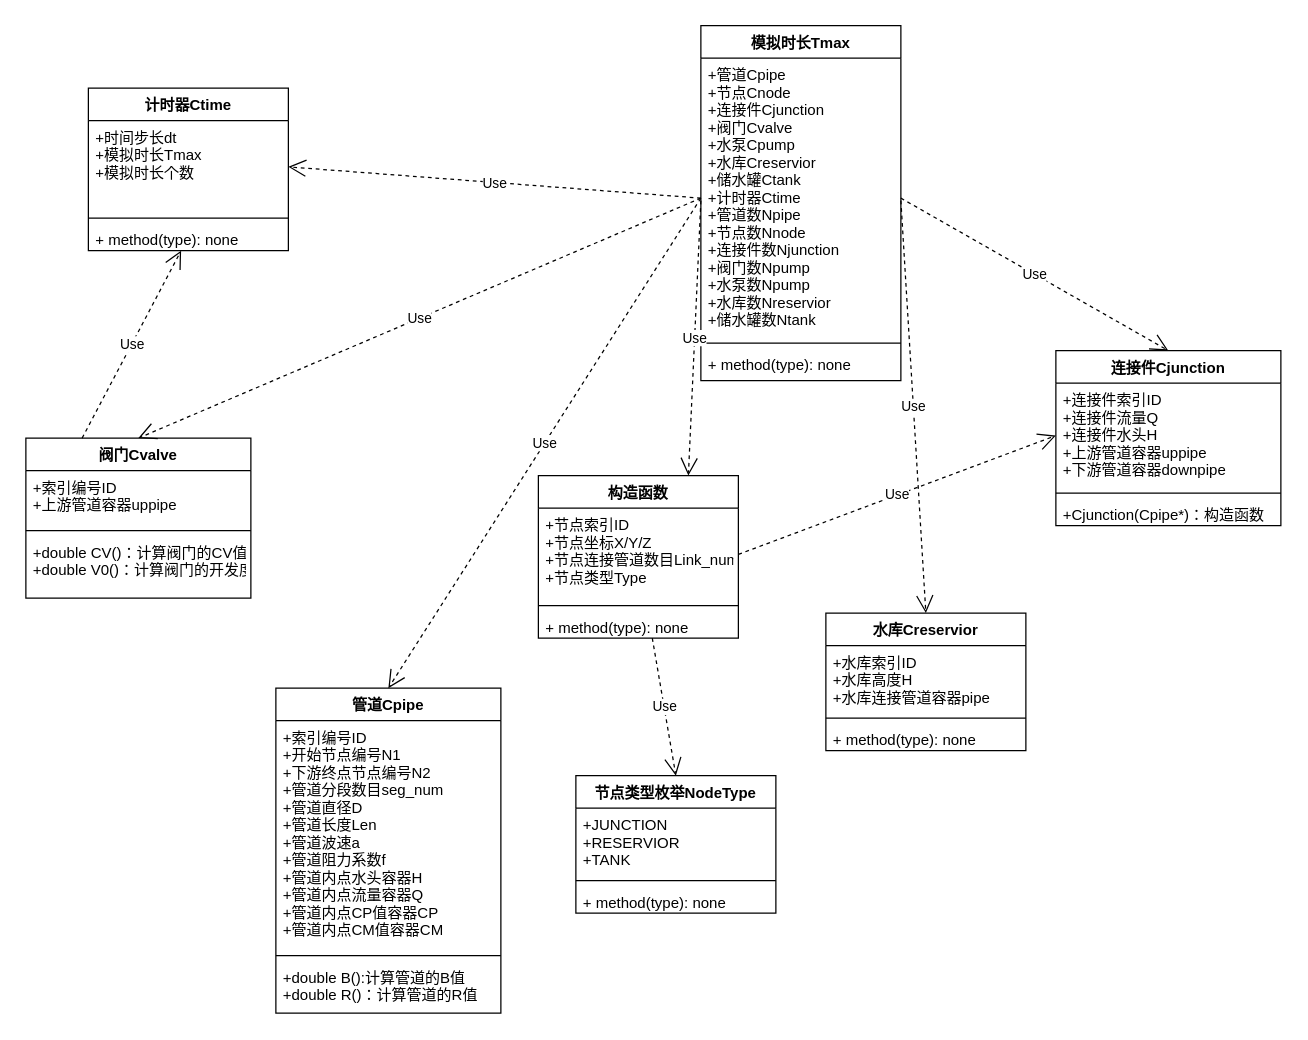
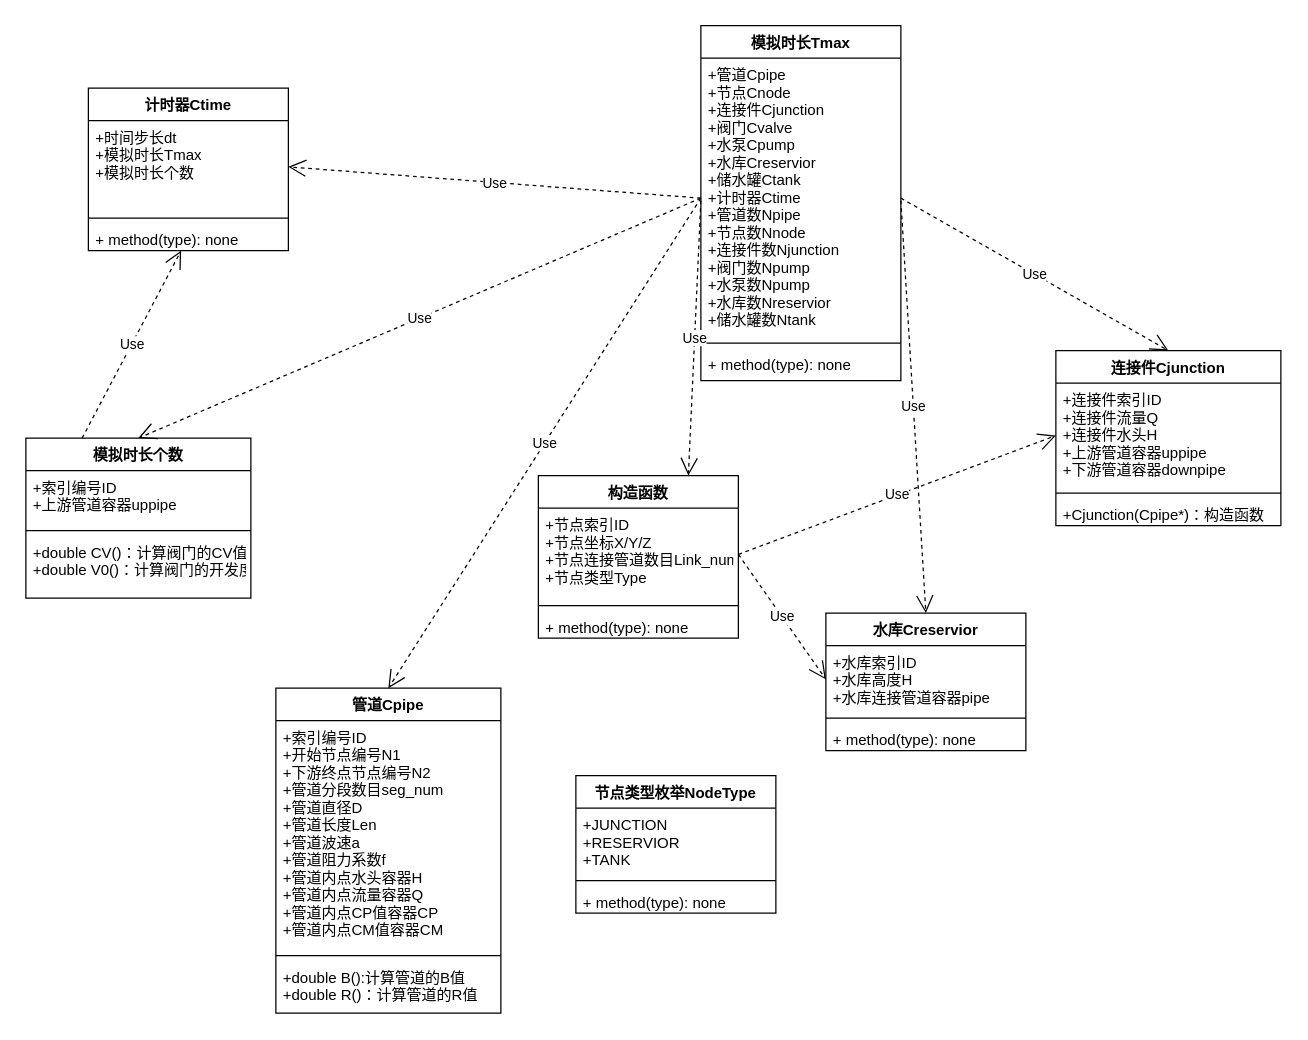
node "阀门Cvalve": label "阀门Cvalve" -> "模拟时长个数"
edge "+节点索引ID +节点坐标X/Y/Z +节点连接管道数目Link_num +节点类型Type" -> "+水库索引ID +水库高度H +水库连接管道容器pipe": added, label "Use"
edge "构造函数" -> "节点类型枚举NodeType": removed, label "Use"
